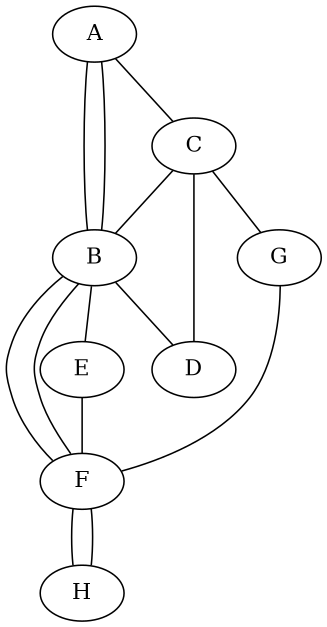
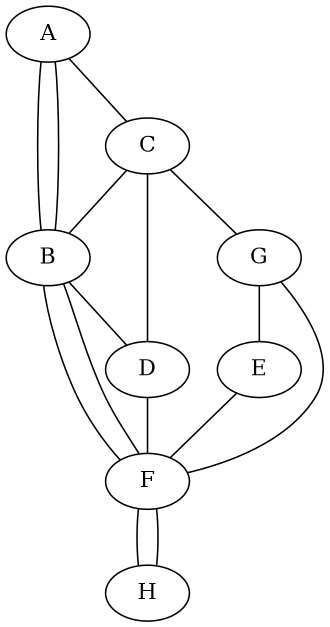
edge "B" -- "E": now "G" -- "E"
edge "D" -- "F": added
